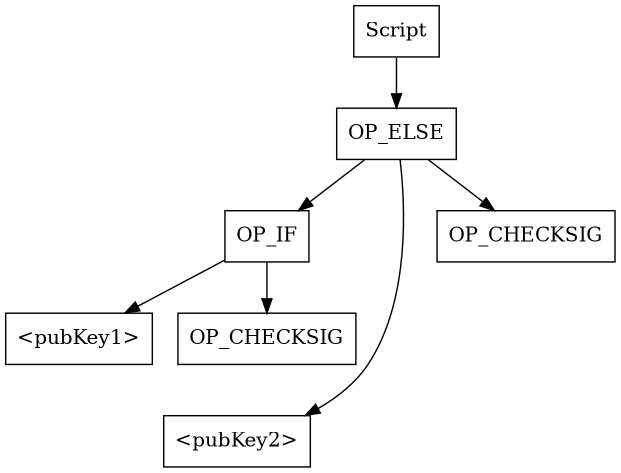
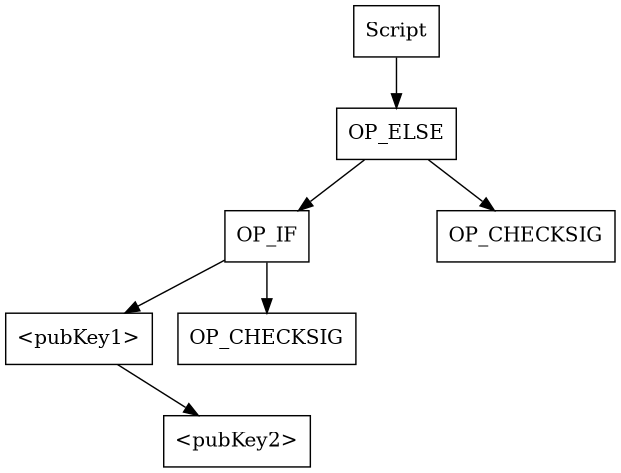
edge "OP_ELSE" -> "<pubKey2>": now "<pubKey1>" -> "<pubKey2>"
